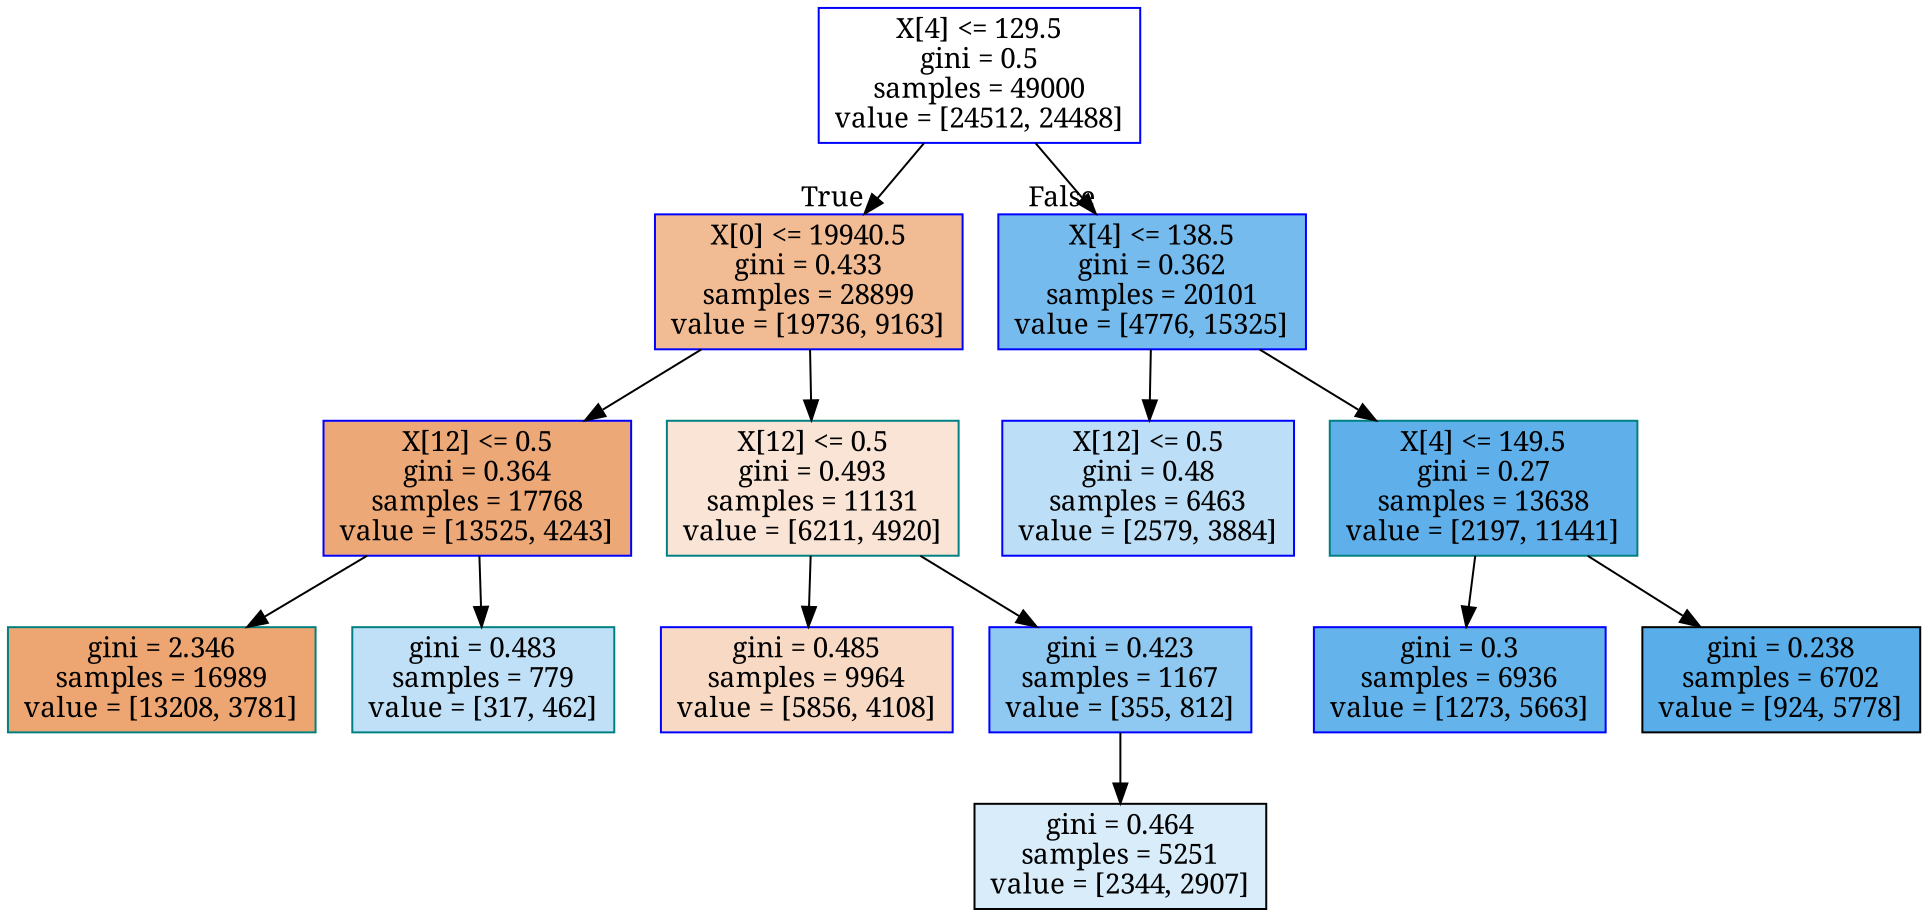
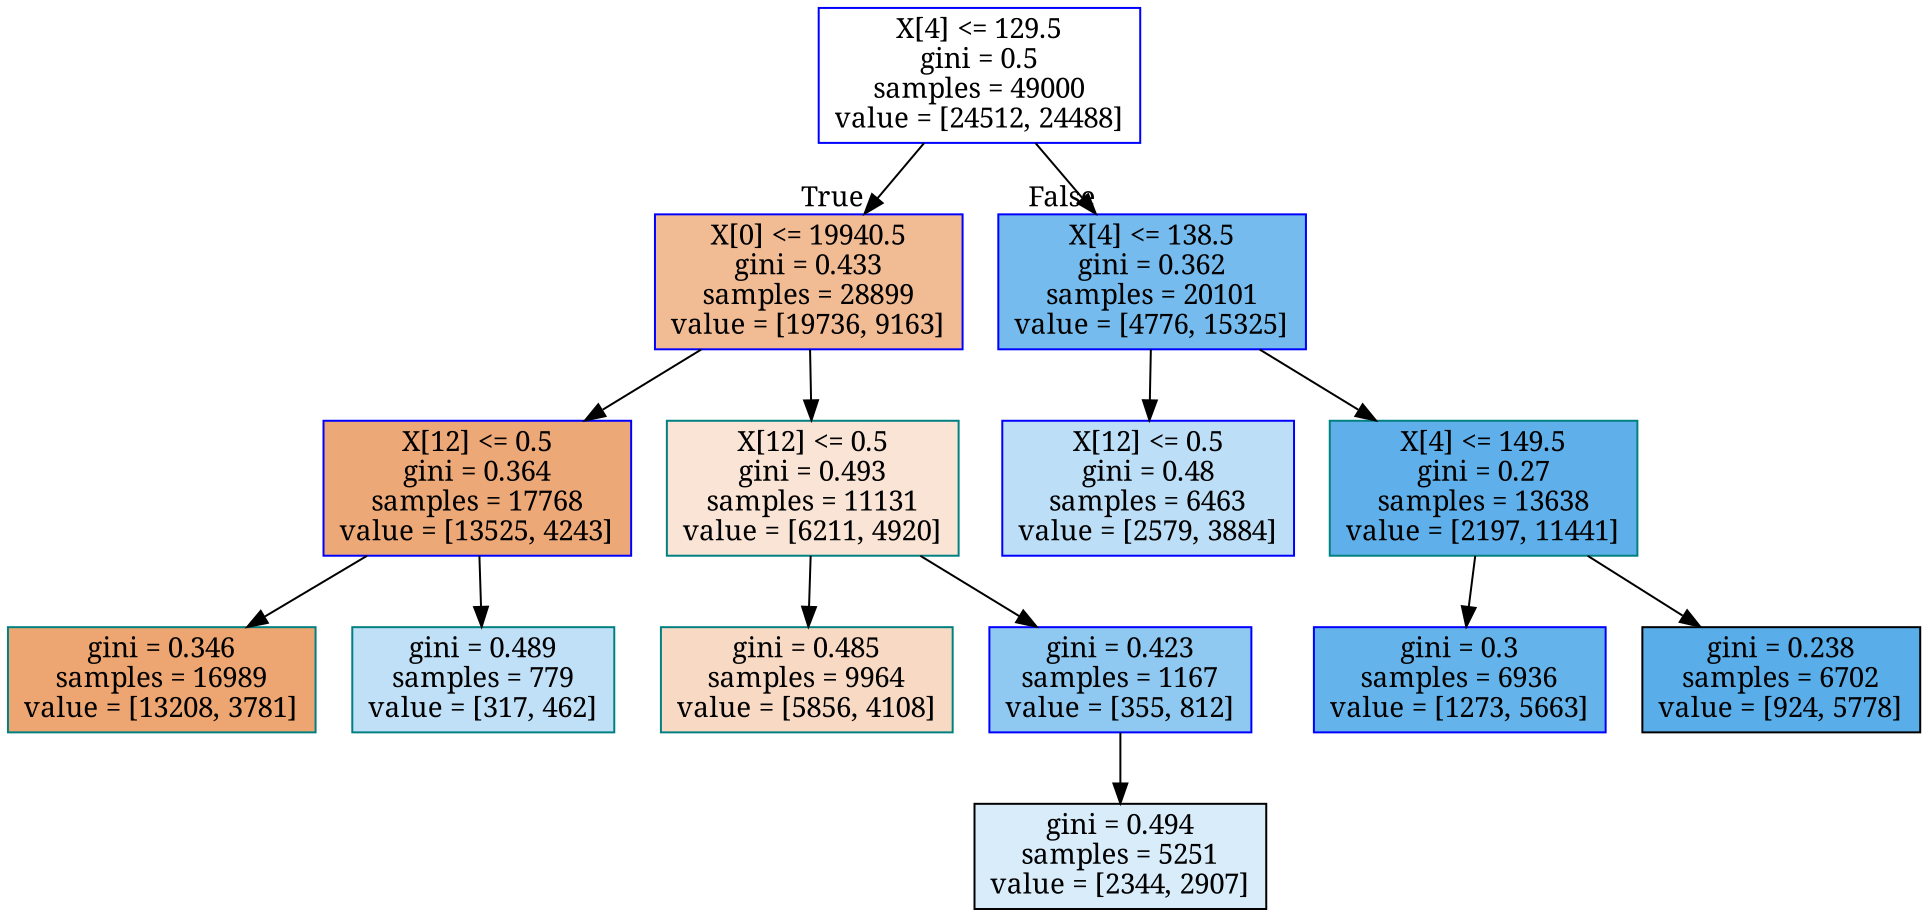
node "gini = 2.346 samples = 16989 value = [13208, 3781]": label "gini = 2.346 samples = 16989 value = [13208, 3781]" -> "gini = 0.346 samples = 16989 value = [13208, 3781]"
node "gini = 0.483 samples = 779 value = [317, 462]": label "gini = 0.483 samples = 779 value = [317, 462]" -> "gini = 0.489 samples = 779 value = [317, 462]"
node "gini = 0.485 samples = 9964 value = [5856, 4108]": color blue -> teal
node "gini = 0.464 samples = 5251 value = [2344, 2907]": label "gini = 0.464 samples = 5251 value = [2344, 2907]" -> "gini = 0.494 samples = 5251 value = [2344, 2907]"
